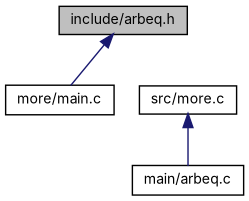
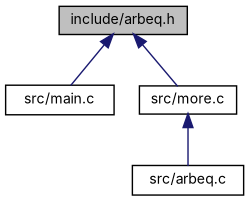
edge "src/more.c" -> "include/arbeq.h": added
node "more/main.c": label "more/main.c" -> "src/main.c"
node "main/arbeq.c": label "main/arbeq.c" -> "src/arbeq.c"
